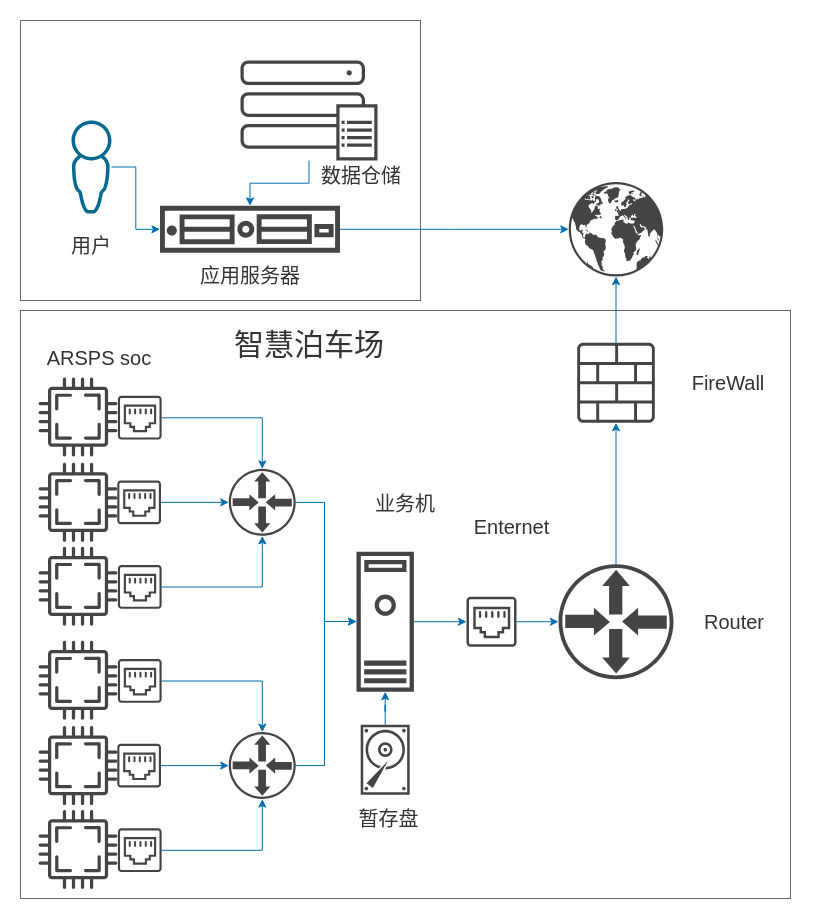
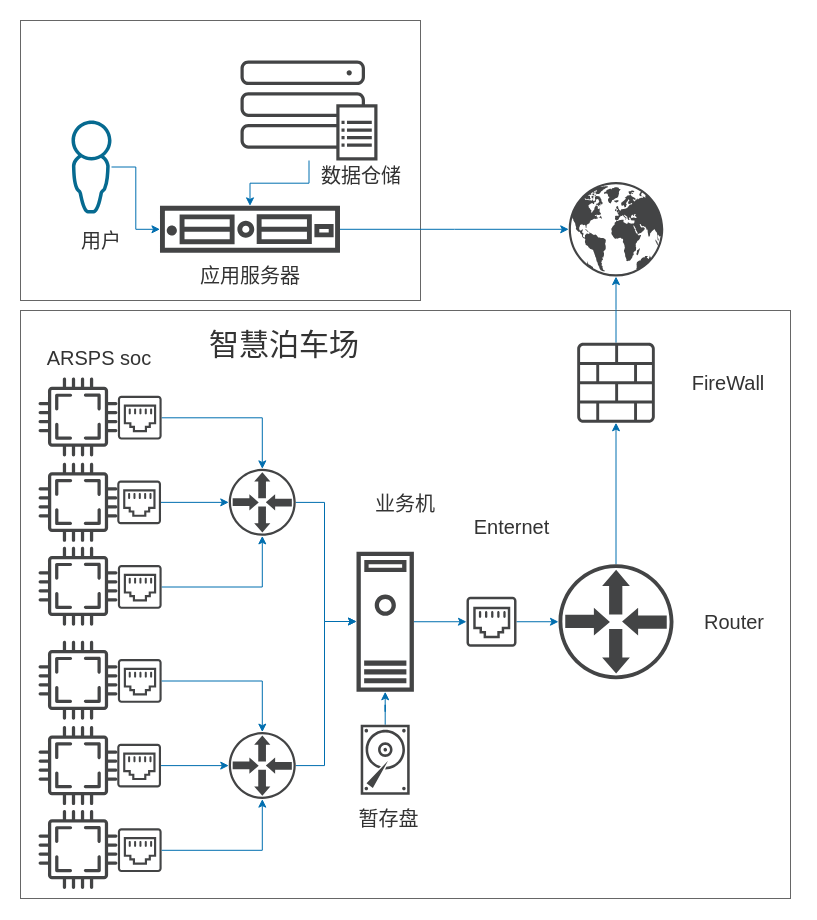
node "用户": moved (92, 246) -> (102, 241)
node "智慧泊车场": moved (310, 345) -> (285, 345)
